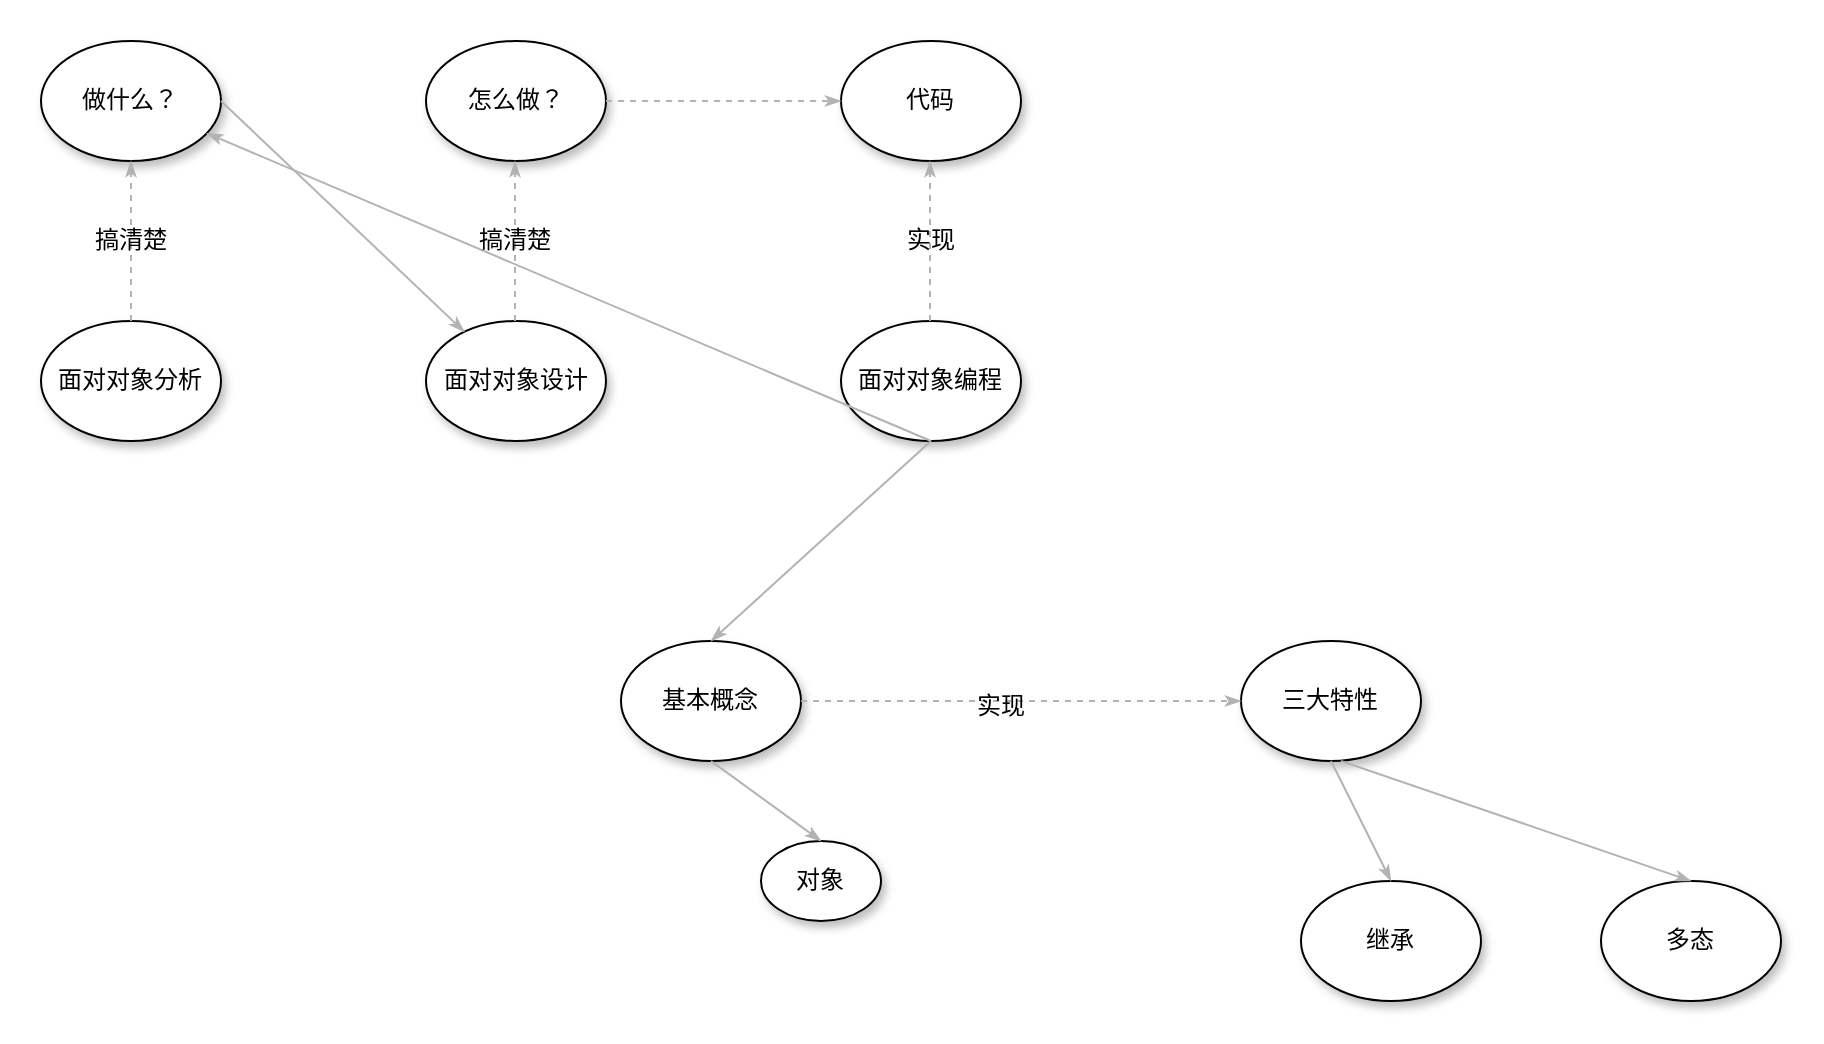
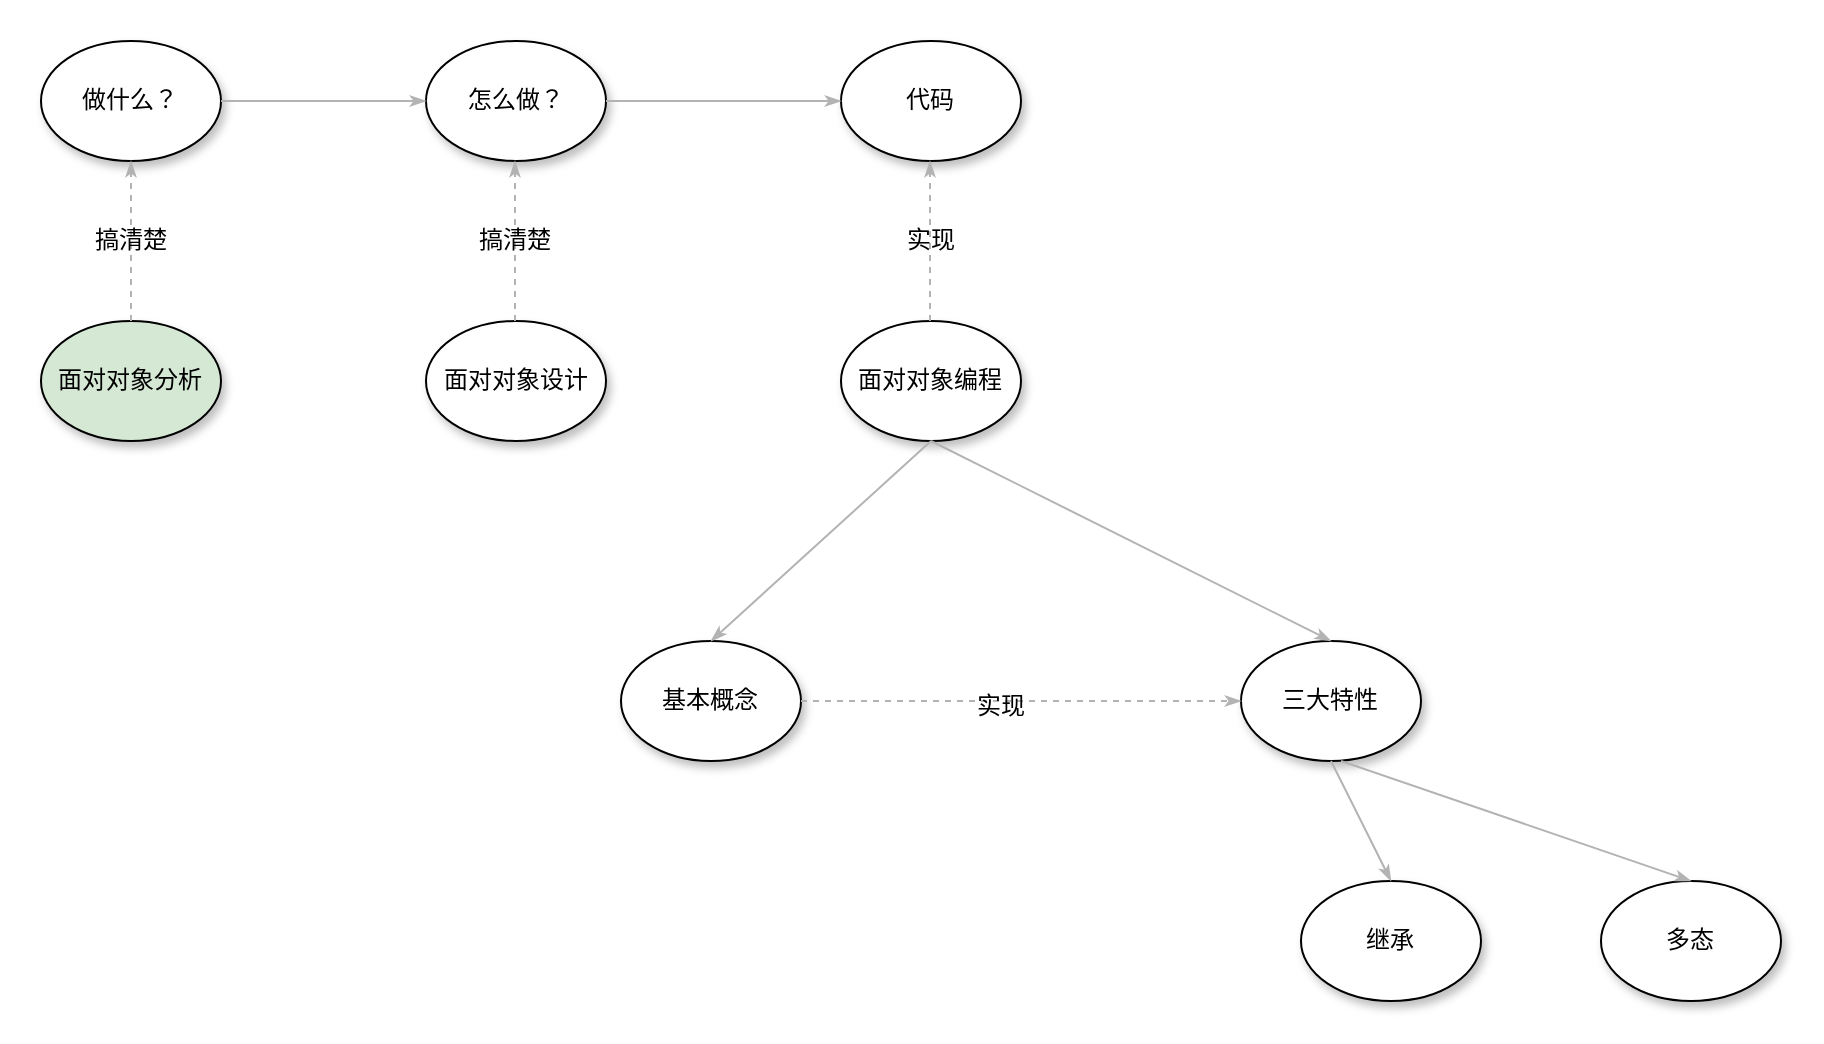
edge "怎么做？" -> "代码": style dashed -> solid
edge "做什么？" -> "面对对象设计": now "做什么？" -> "怎么做？"
node "面对对象分析": fillcolor #ffffff -> #d5e8d4
edge "面对对象编程" -> "做什么？": now "面对对象编程" -> "三大特性"
edge "基本概念" -> "对象": removed
node "对象": removed
